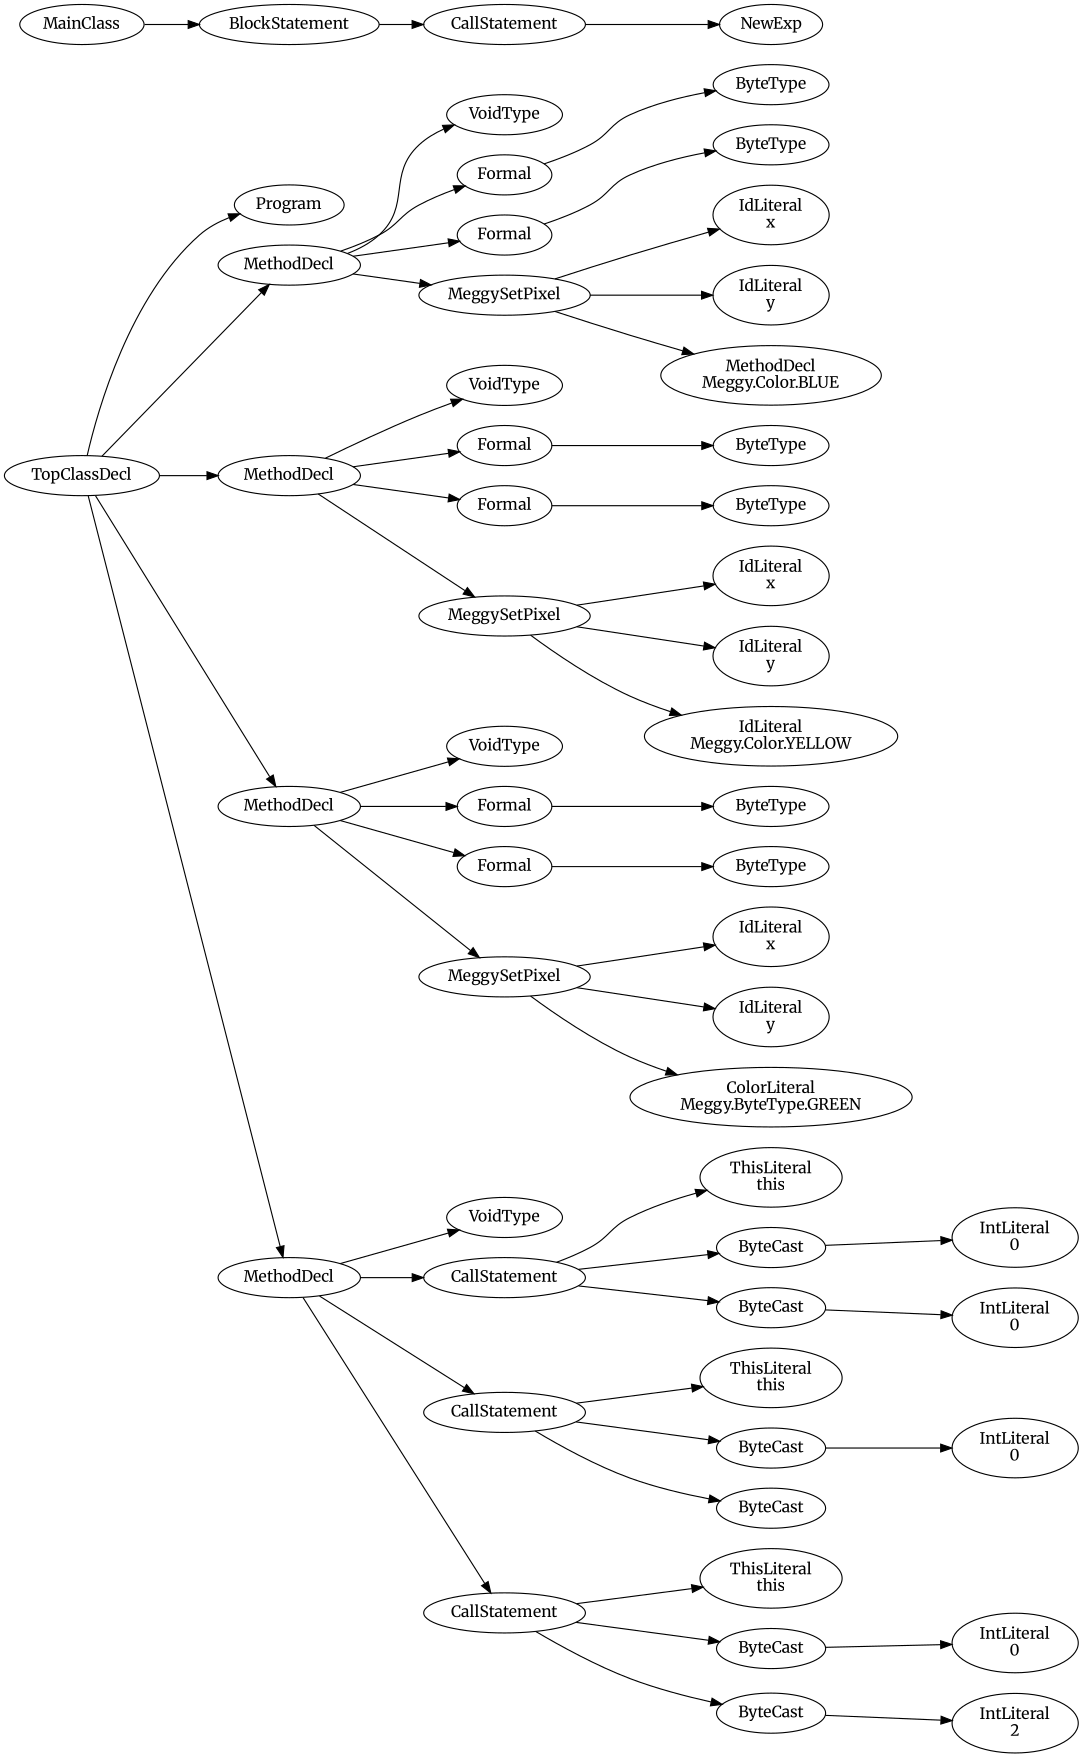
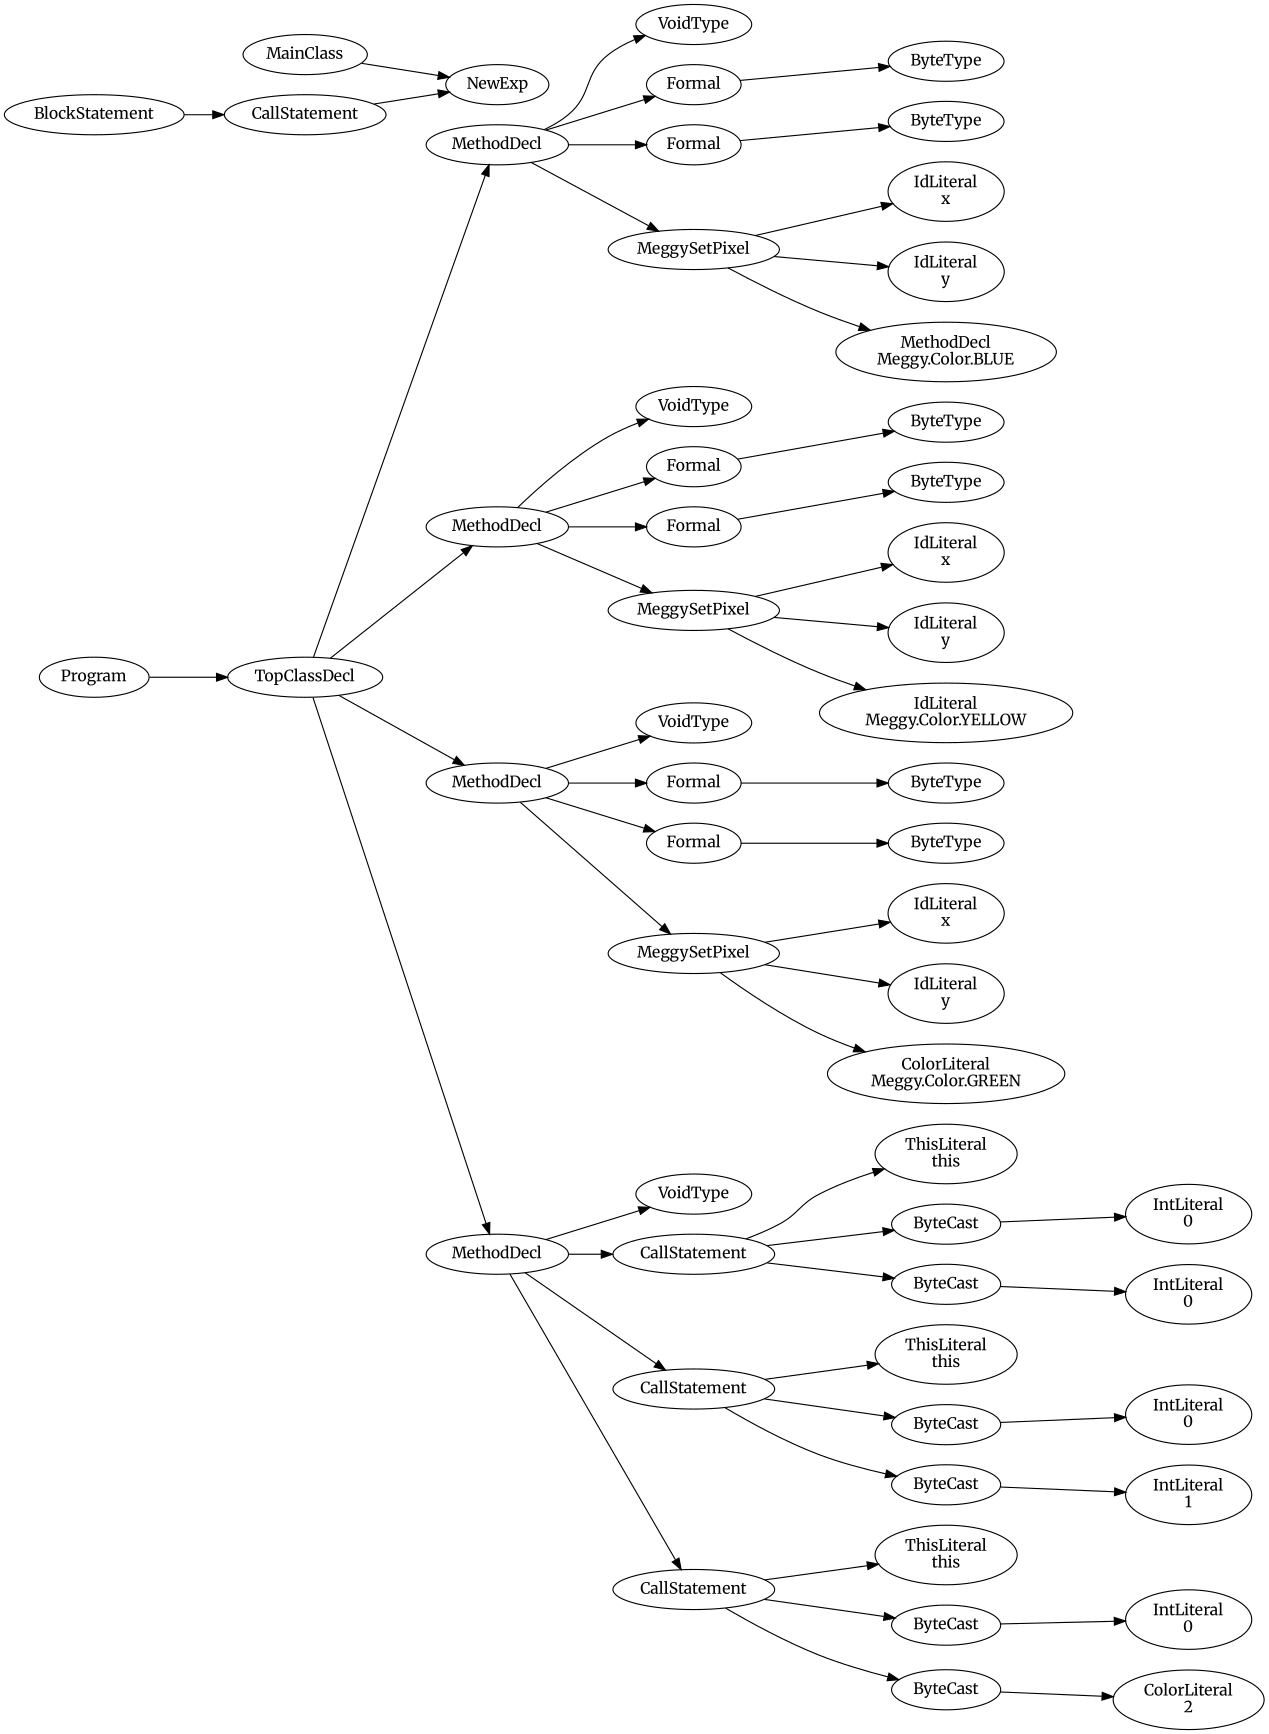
edge "MainClass" -> "BlockStatement": now "MainClass" -> "NewExp"
edge "TopClassDecl" -> "Program": reversed
node "ColorLiteral Meggy.ByteType.GREEN": label "ColorLiteral Meggy.ByteType.GREEN" -> "ColorLiteral Meggy.Color.GREEN"
node "IntLiteral 1": added
node "IntLiteral 2": label "IntLiteral 2" -> "ColorLiteral 2"
